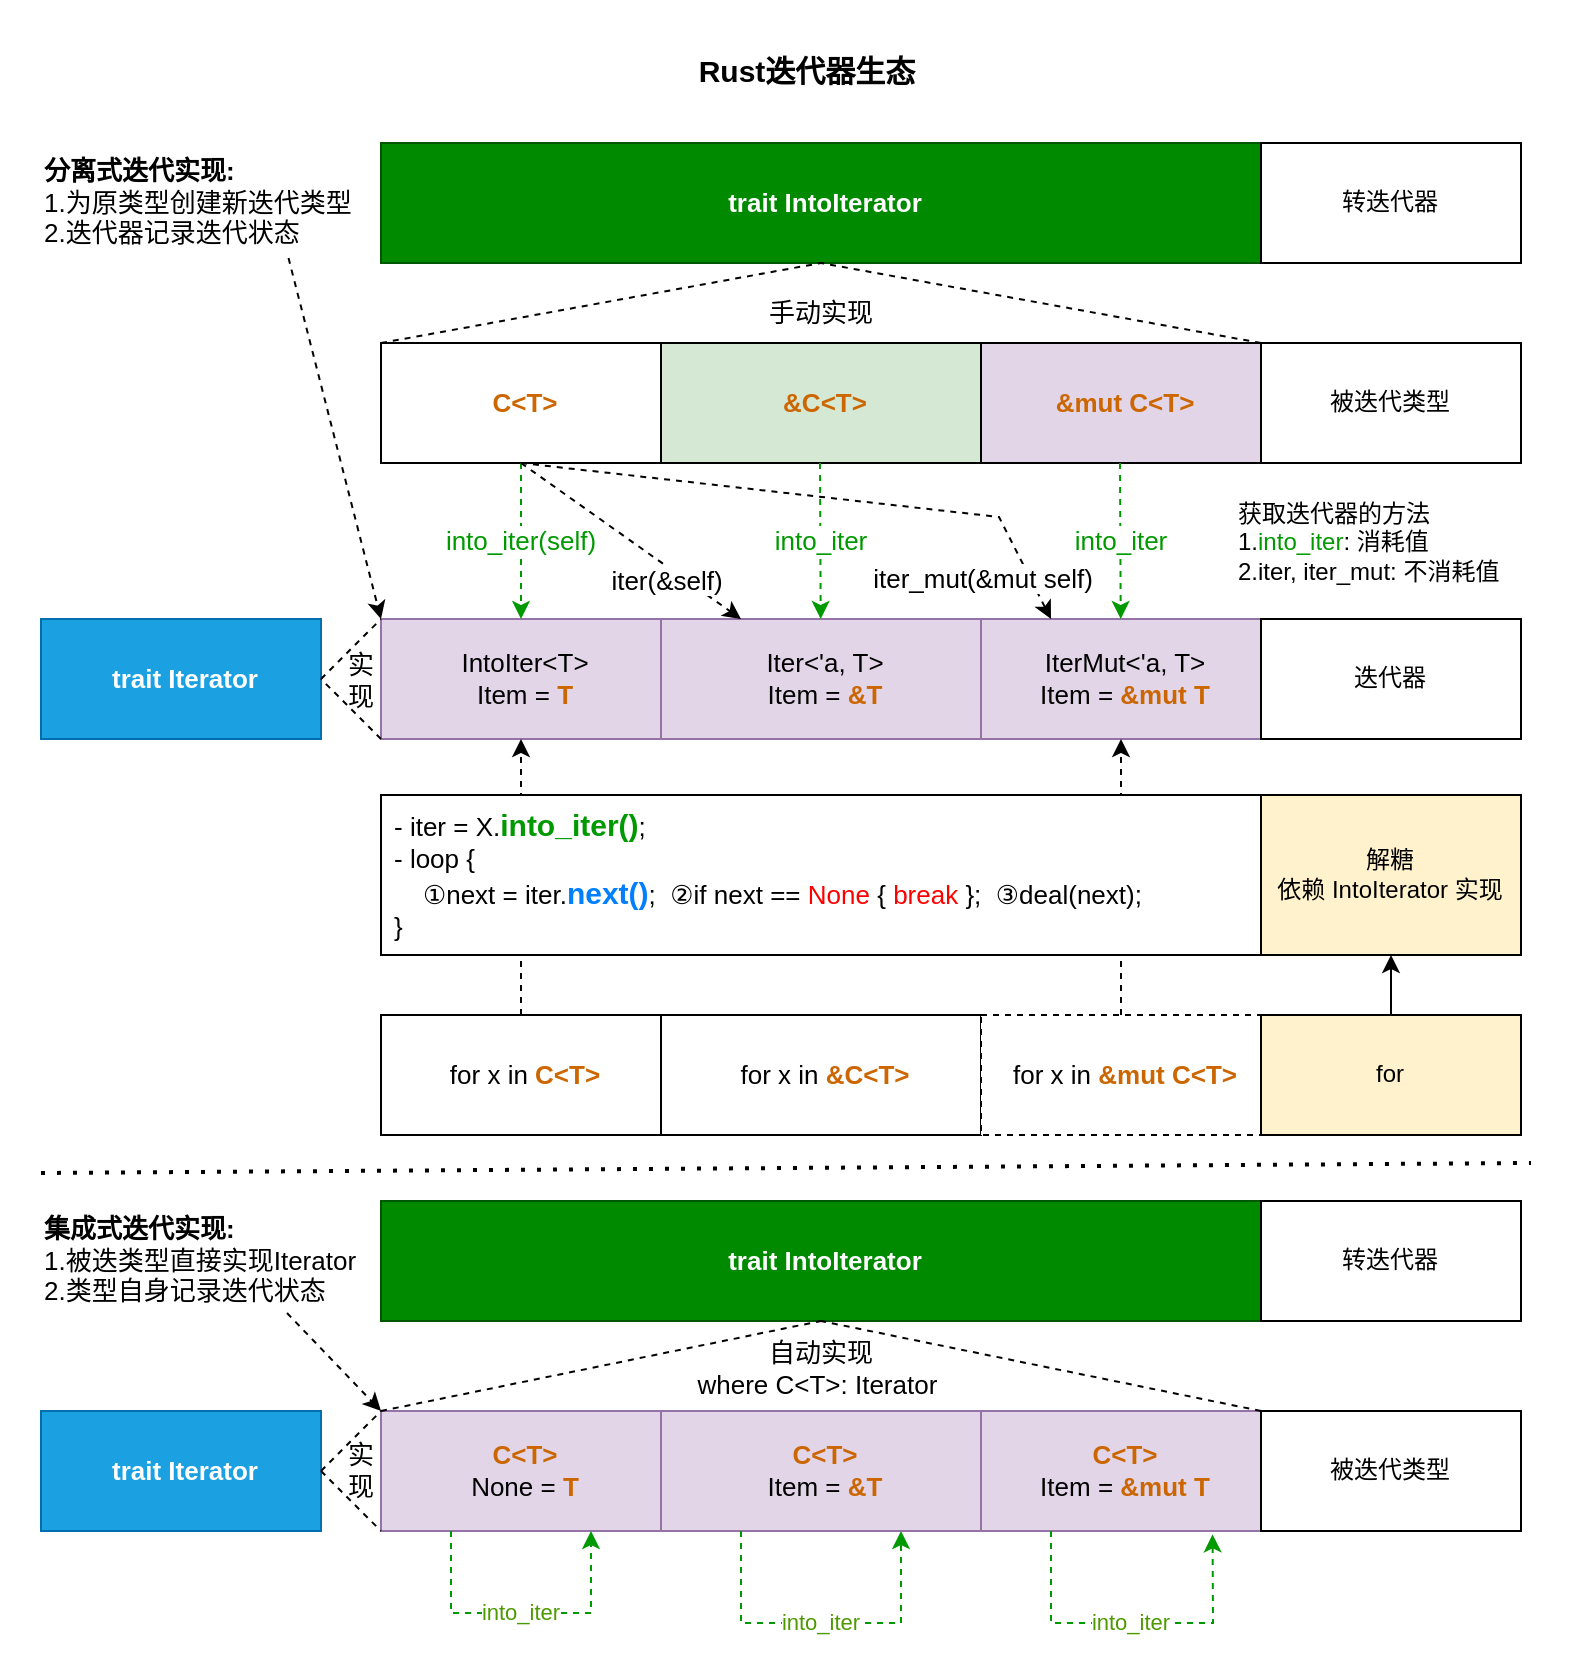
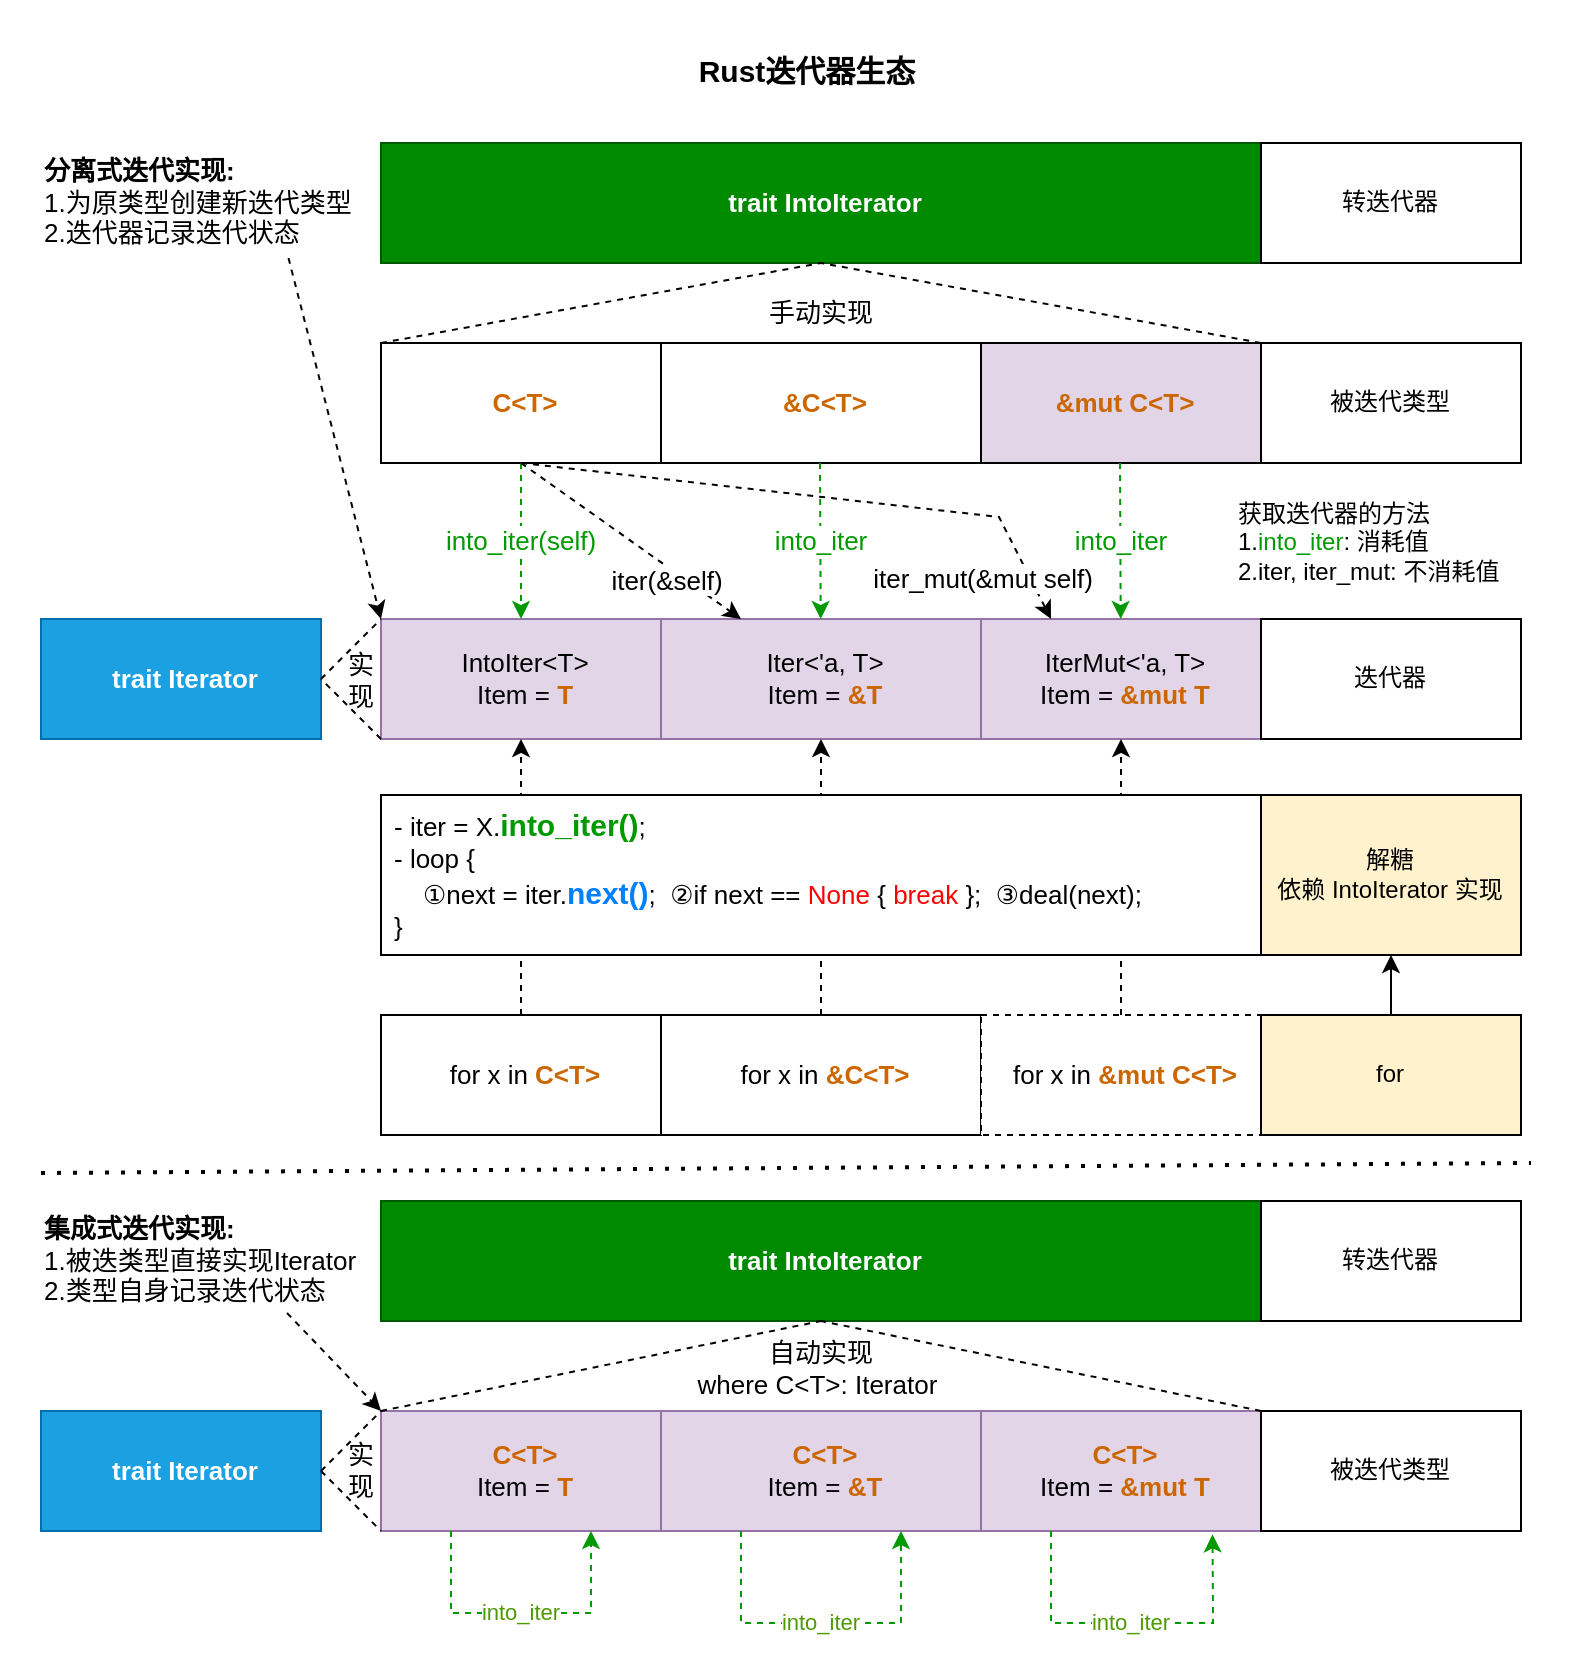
node "&C<T>": fillcolor #d5e8d4 -> #ffffff
edge "for x in &C<T>" -> "Iter<'a, T>Item = &T": added
node "C<T> None = T": label "C<T> None = T" -> "C<T> Item = T"
